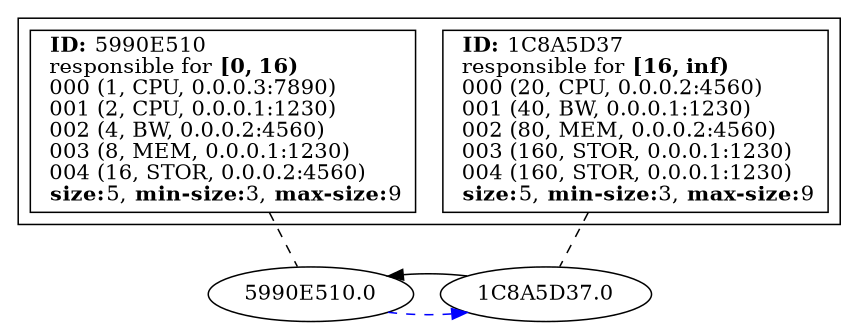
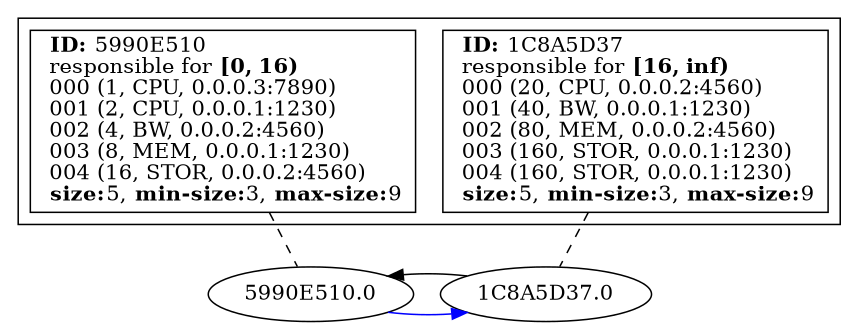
edge "5990E510.0" -> "1C8A5D37.0": style dashed -> solid
